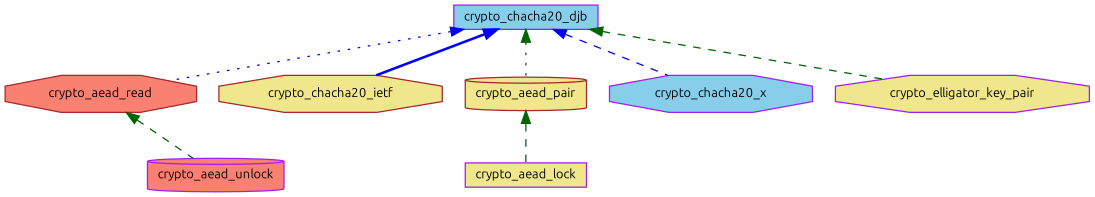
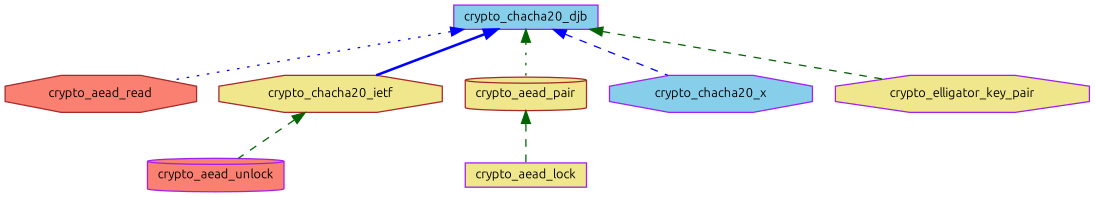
edge "crypto_aead_unlock" -> "crypto_aead_read": now "crypto_aead_unlock" -> "crypto_chacha20_ietf"
